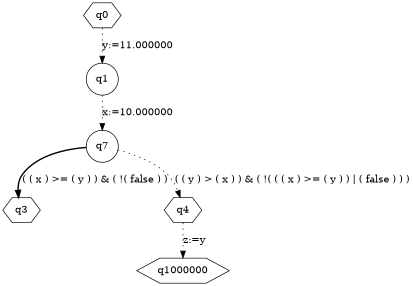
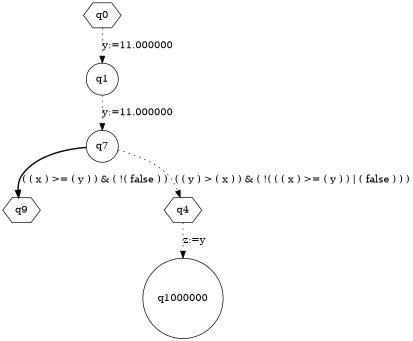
edge "q1" -> "q7": label "x:=10.000000" -> "y:=11.000000"
node "q3": label "q3" -> "q9"
node "q1000000": shape hexagon -> circle
